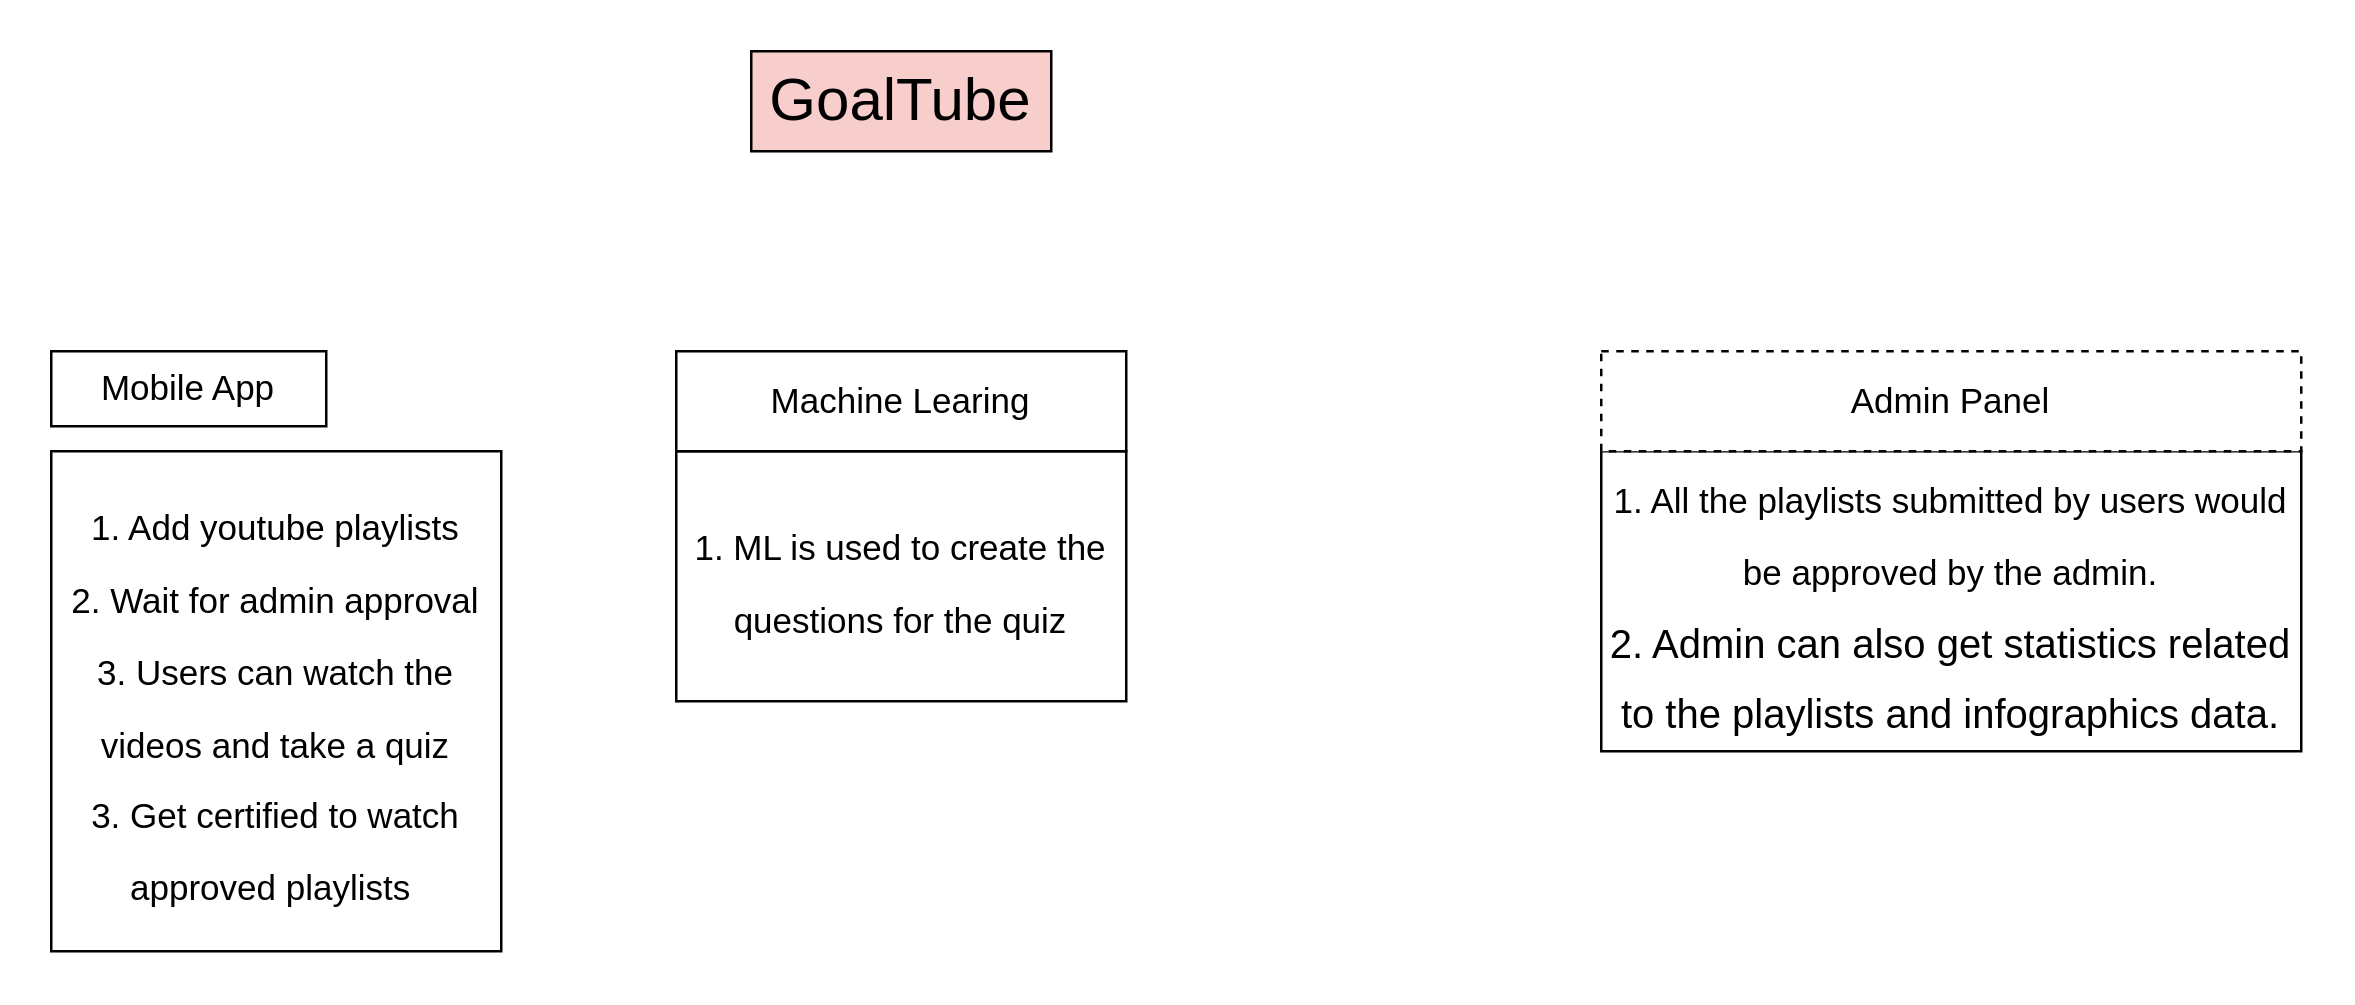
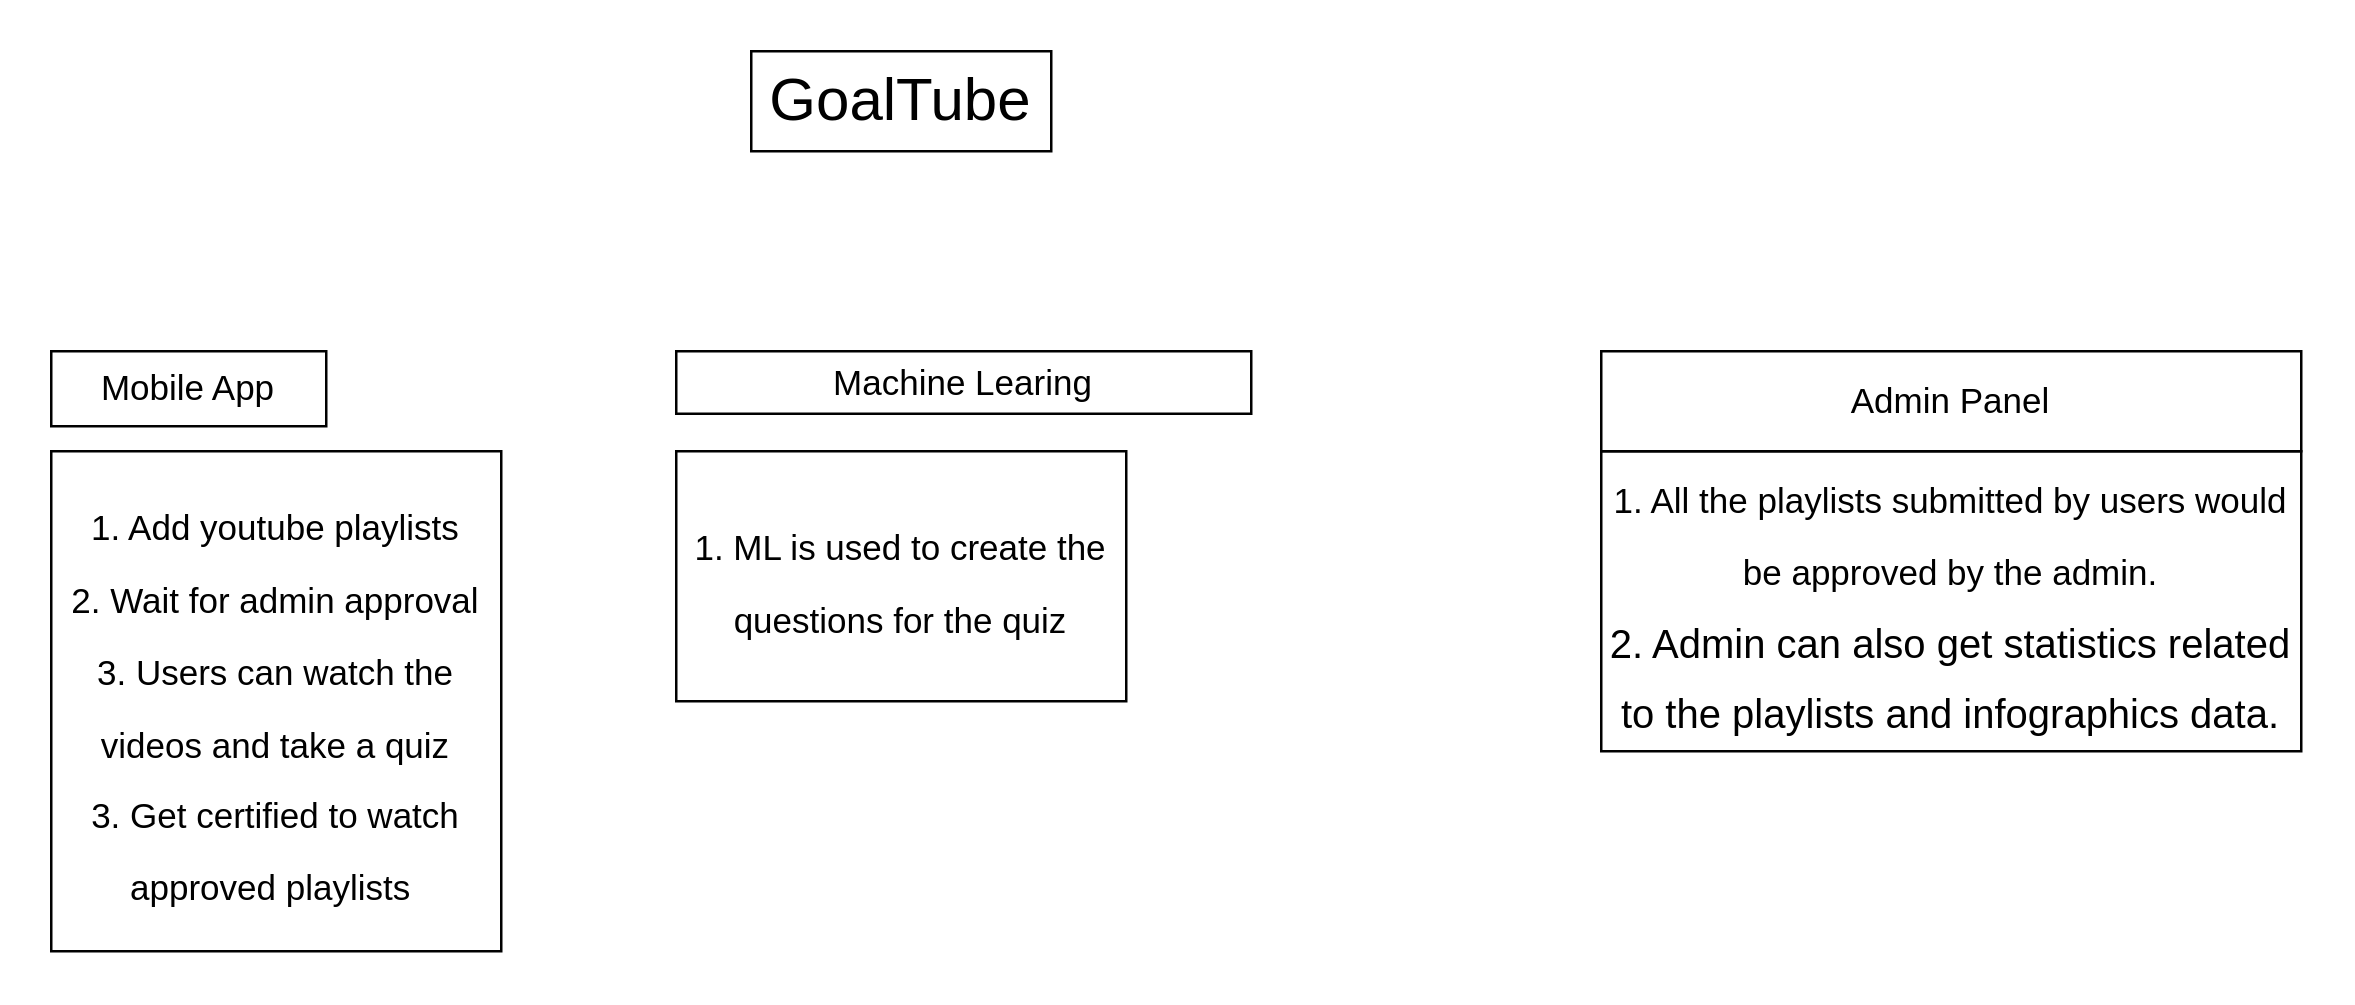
node "GoalTube": fillcolor #f8cecc -> #ffffff
node "Machine Learing": size 450x100 -> 575x63
node "Admin Panel": style dashed -> solid
